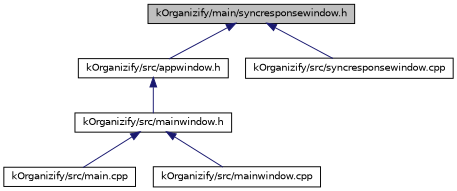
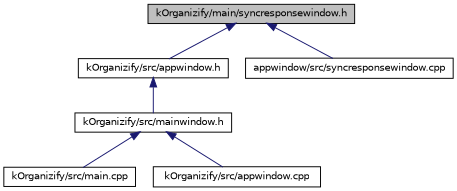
node "kOrganizify/src/syncresponsewindow.cpp": label "kOrganizify/src/syncresponsewindow.cpp" -> "appwindow/src/syncresponsewindow.cpp"
node "kOrganizify/src/mainwindow.cpp": label "kOrganizify/src/mainwindow.cpp" -> "kOrganizify/src/appwindow.cpp"
